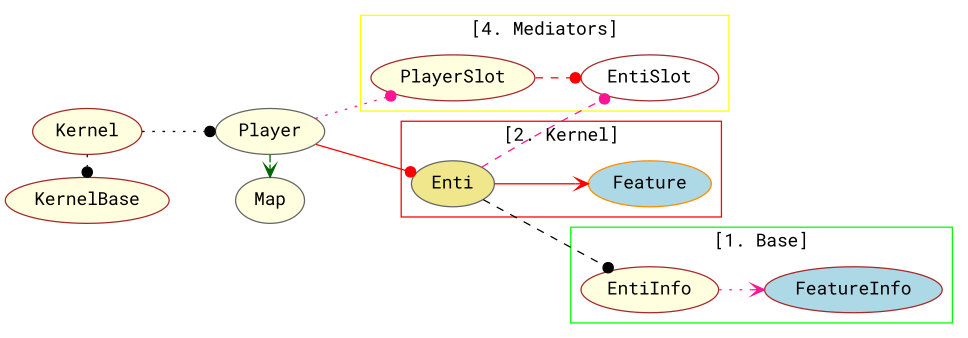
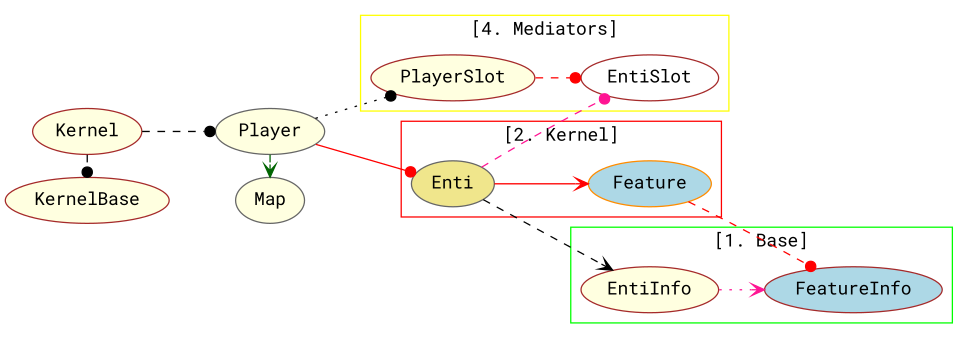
edge "Player" -> "PlayerSlot": color deeppink -> black
edge "Kernel" -> "Player": style dotted -> dashed
edge "Kernel" -> "KernelBase": style dotted -> dashed
edge "Enti" -> "EntiInfo": arrowhead dot -> vee
edge "Feature" -> "FeatureInfo": added
